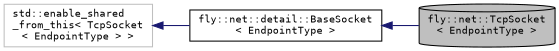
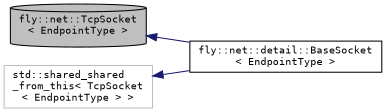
node "std::enable_shared _from_this< TcpSocket < EndpointType > >": label "std::enable_shared _from_this< TcpSocket < EndpointType > >" -> "std::shared_shared _from_this< TcpSocket < EndpointType > >"
edge "fly::net::TcpSocket < EndpointType >" -> "fly::net::detail::BaseSocket < EndpointType >": reversed
